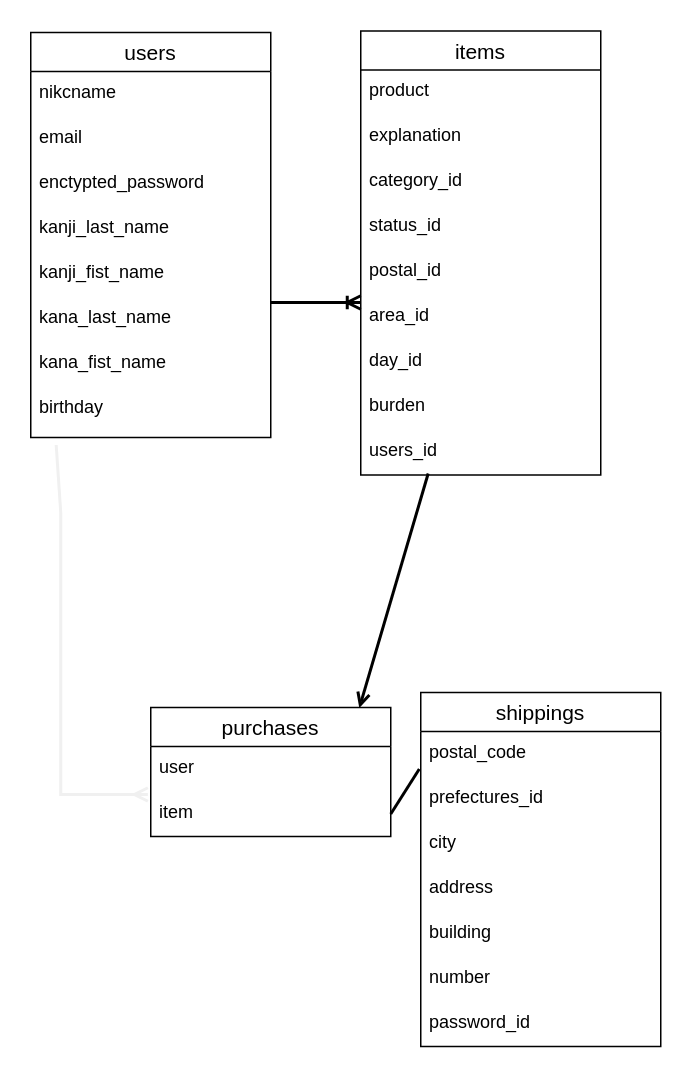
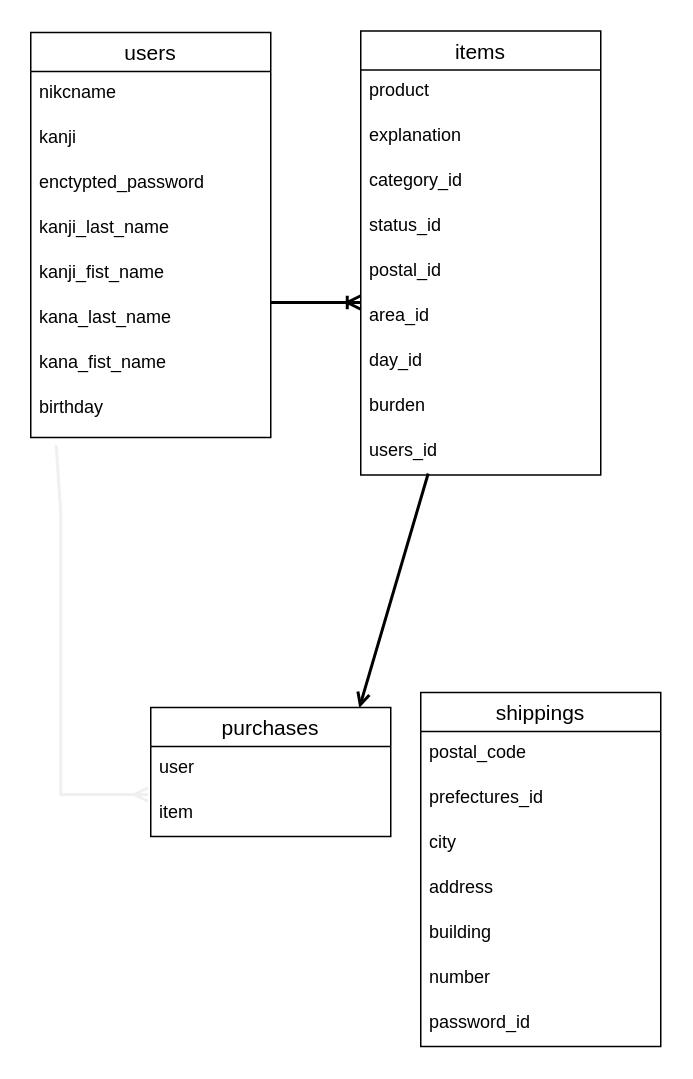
node "email": label "email" -> "kanji"
edge "postal_code" -- "item": removed
